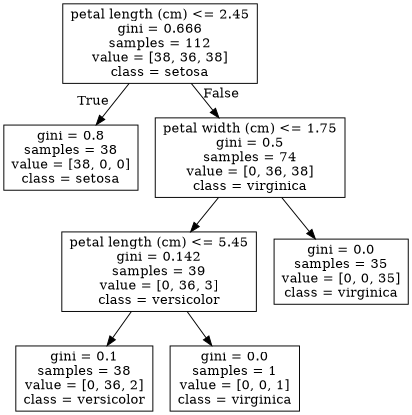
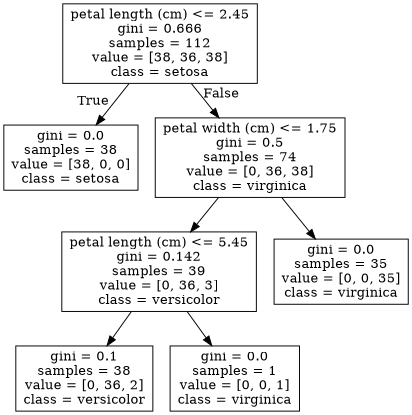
node "gini = 0.8 samples = 38 value = [38, 0, 0] class = setosa": label "gini = 0.8 samples = 38 value = [38, 0, 0] class = setosa" -> "gini = 0.0 samples = 38 value = [38, 0, 0] class = setosa"
